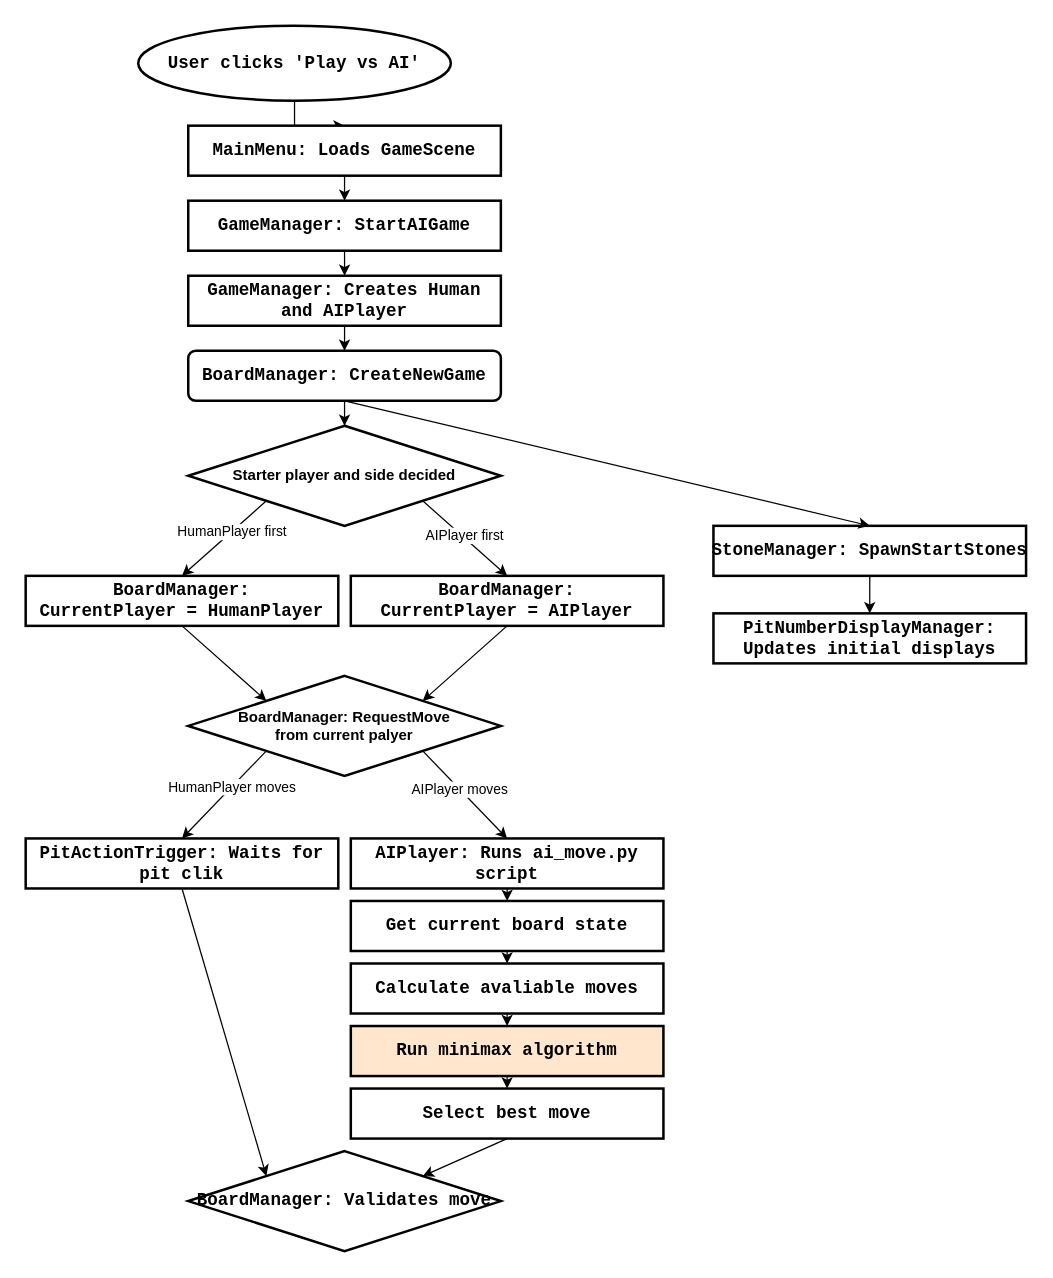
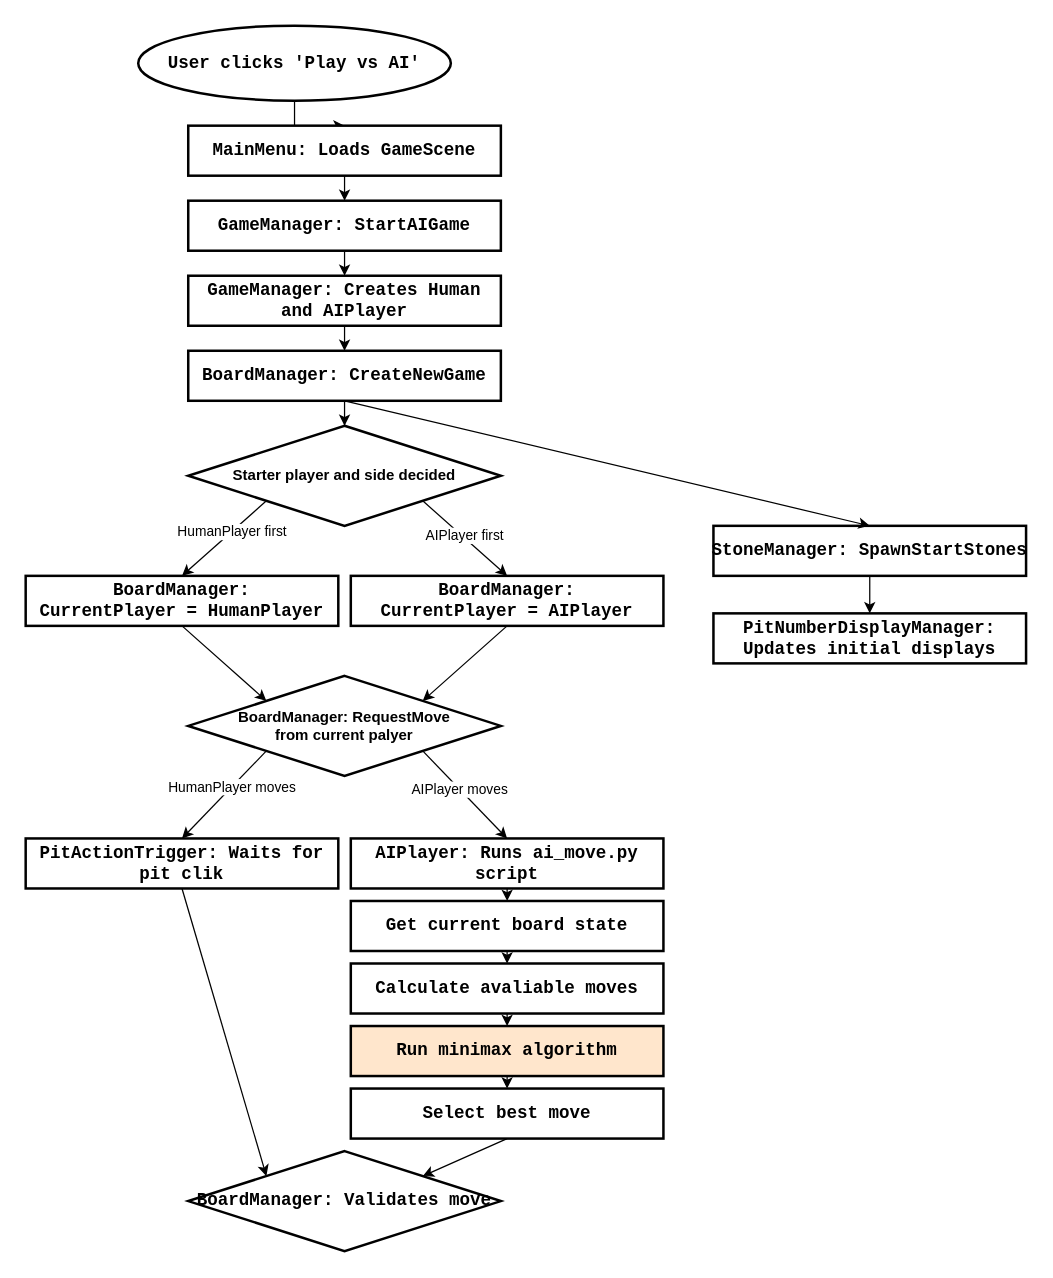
node "BoardManager: CreateNewGame": shape rounded rectangle -> rectangle
